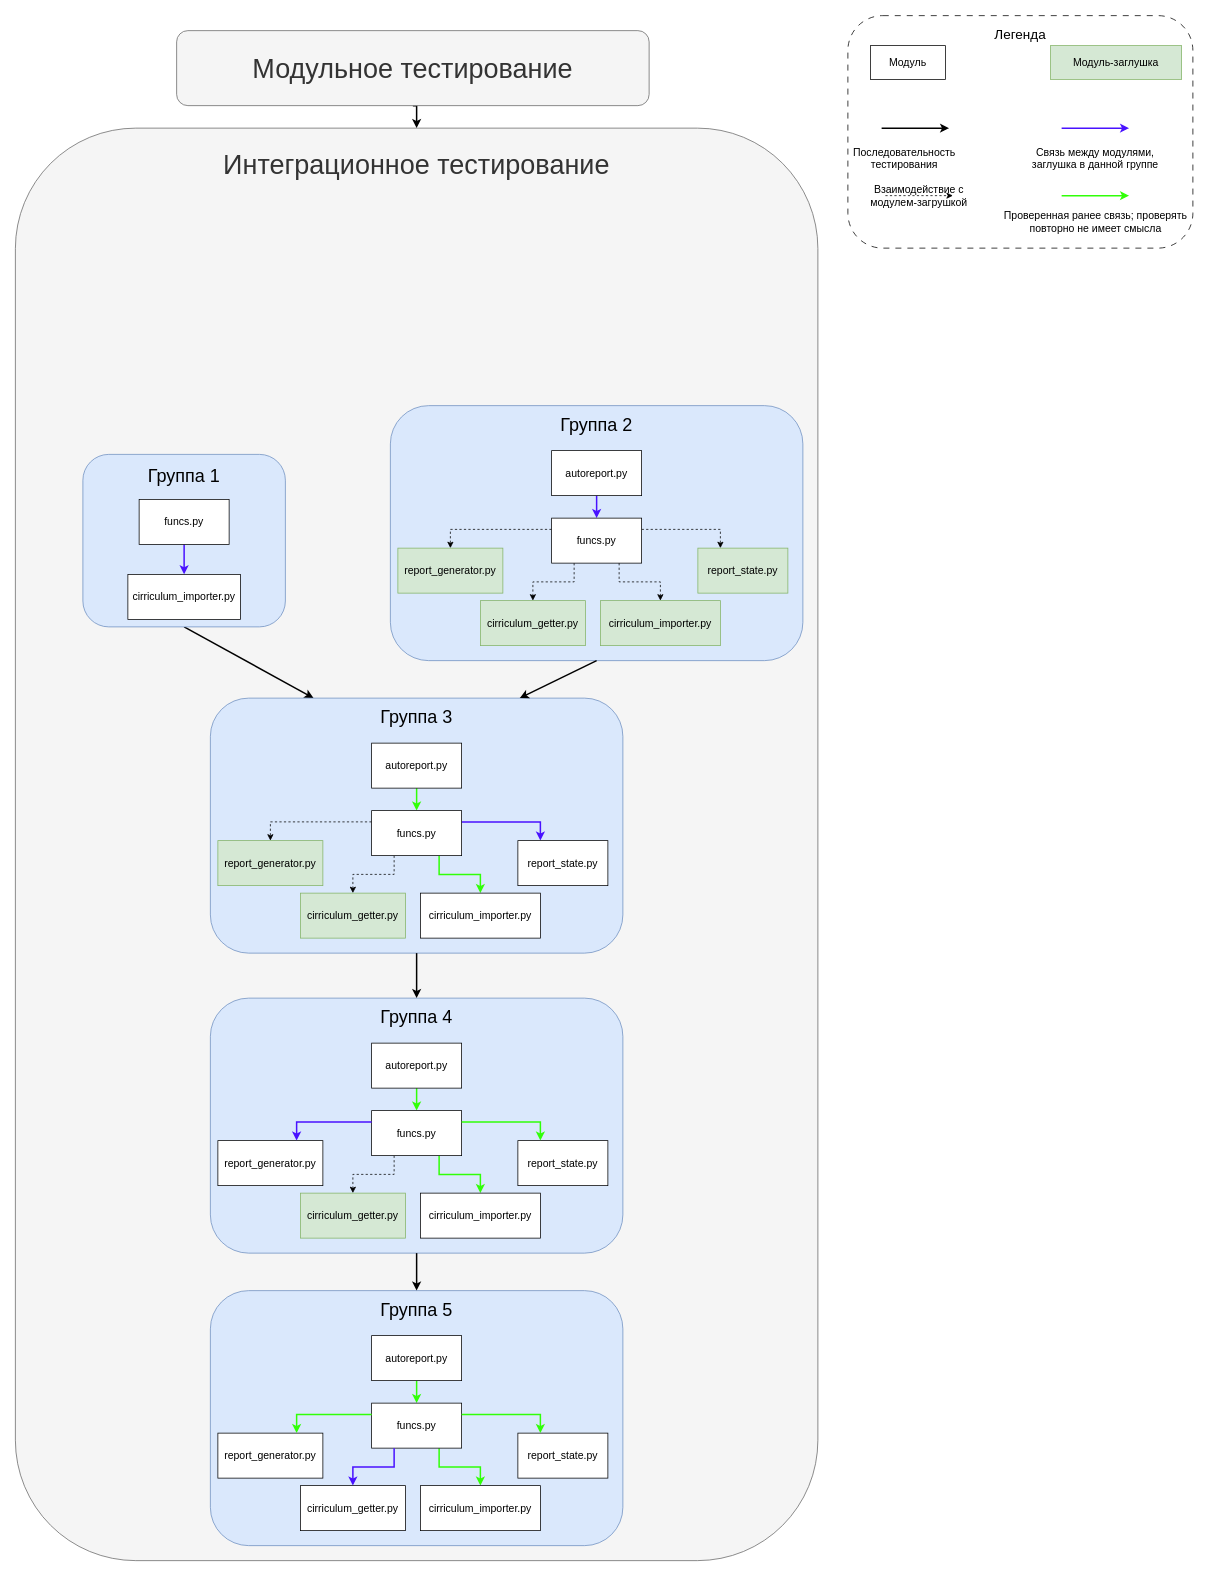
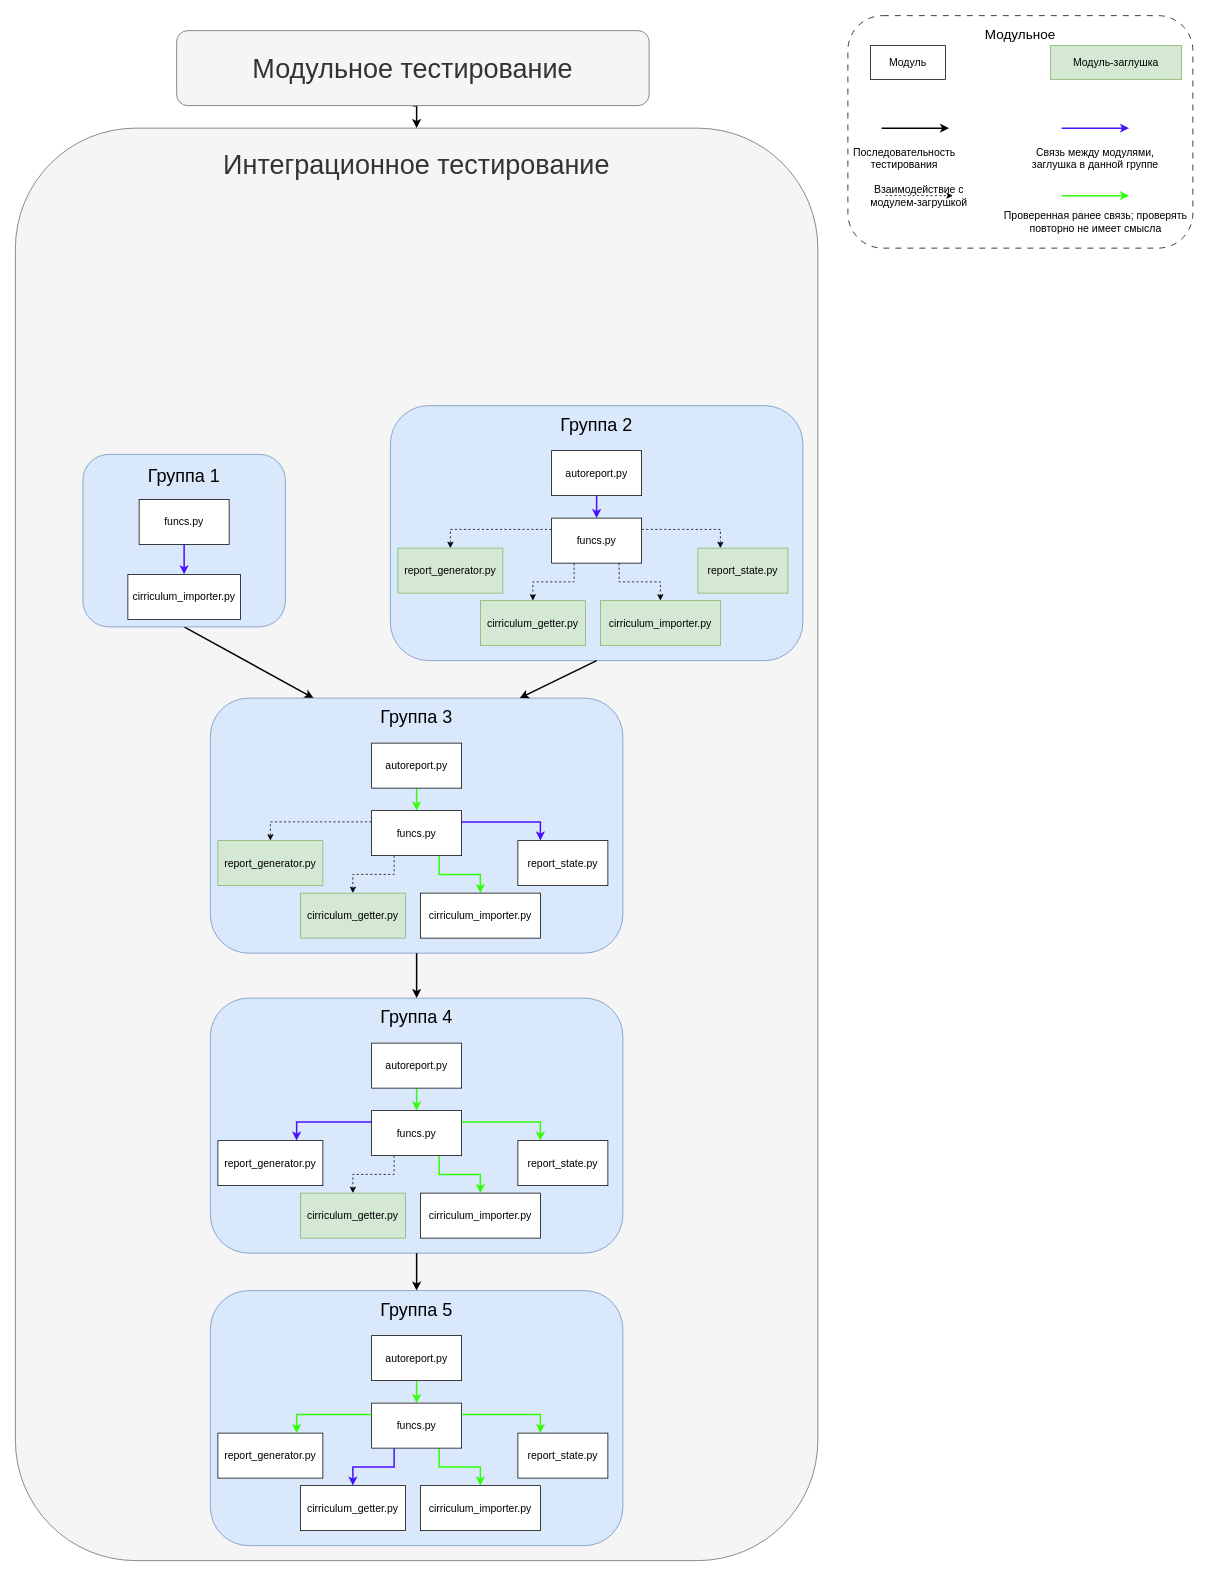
node "Легенда": label "Легенда" -> "Модульное"
